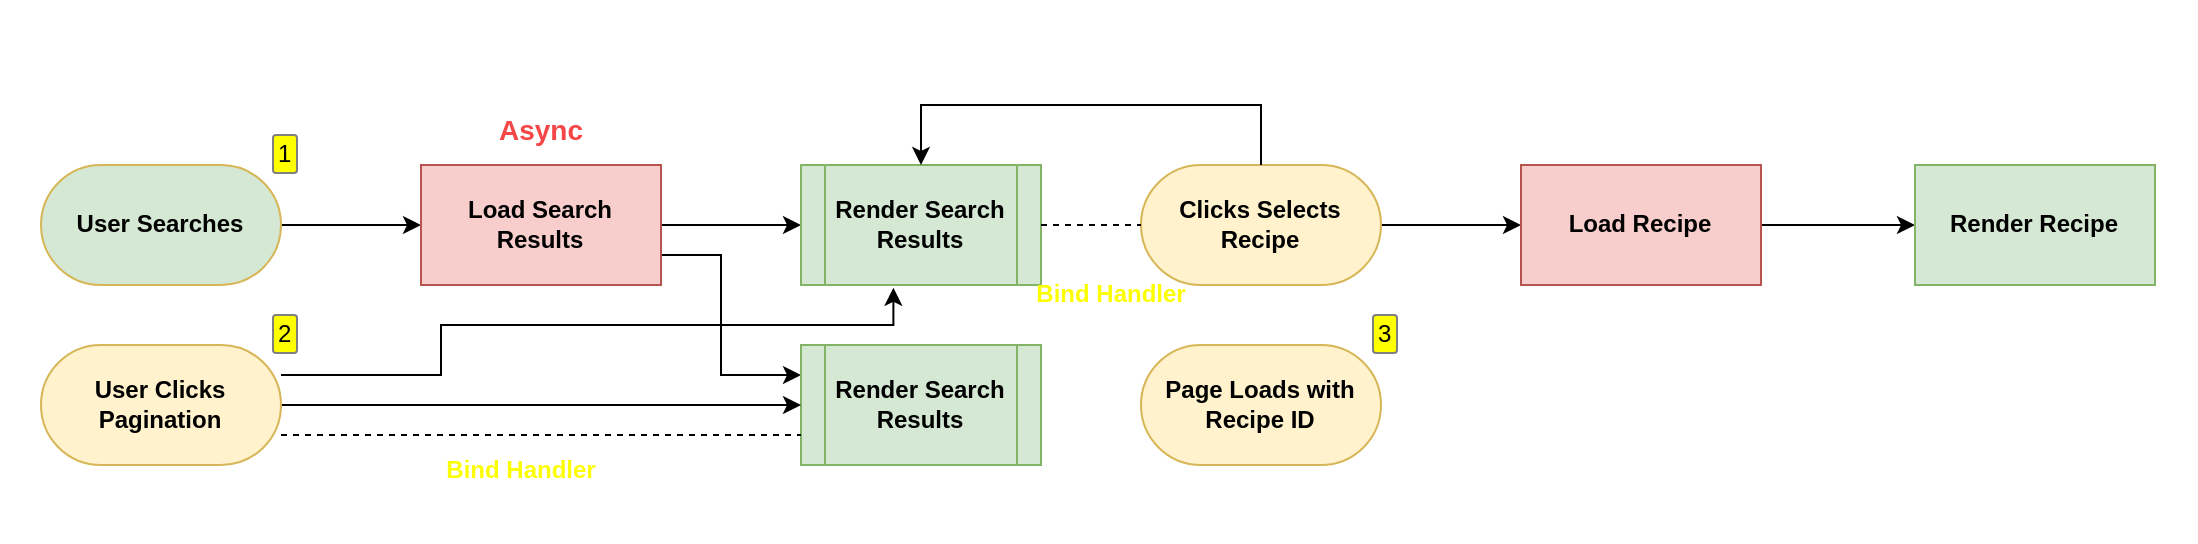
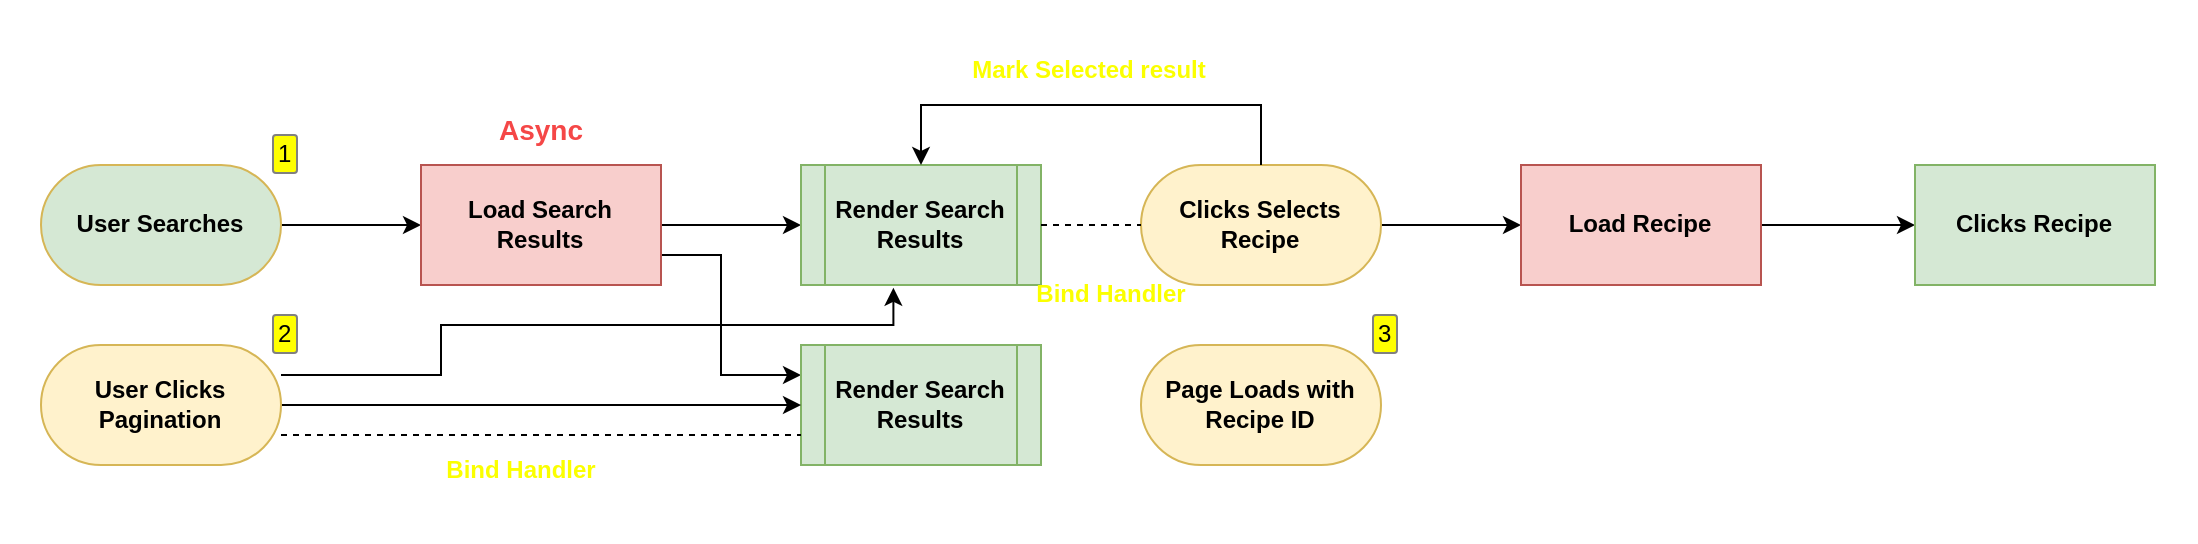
node "Mark Selected result": added
node "Render Recipe": label "Render Recipe" -> "Clicks Recipe"
